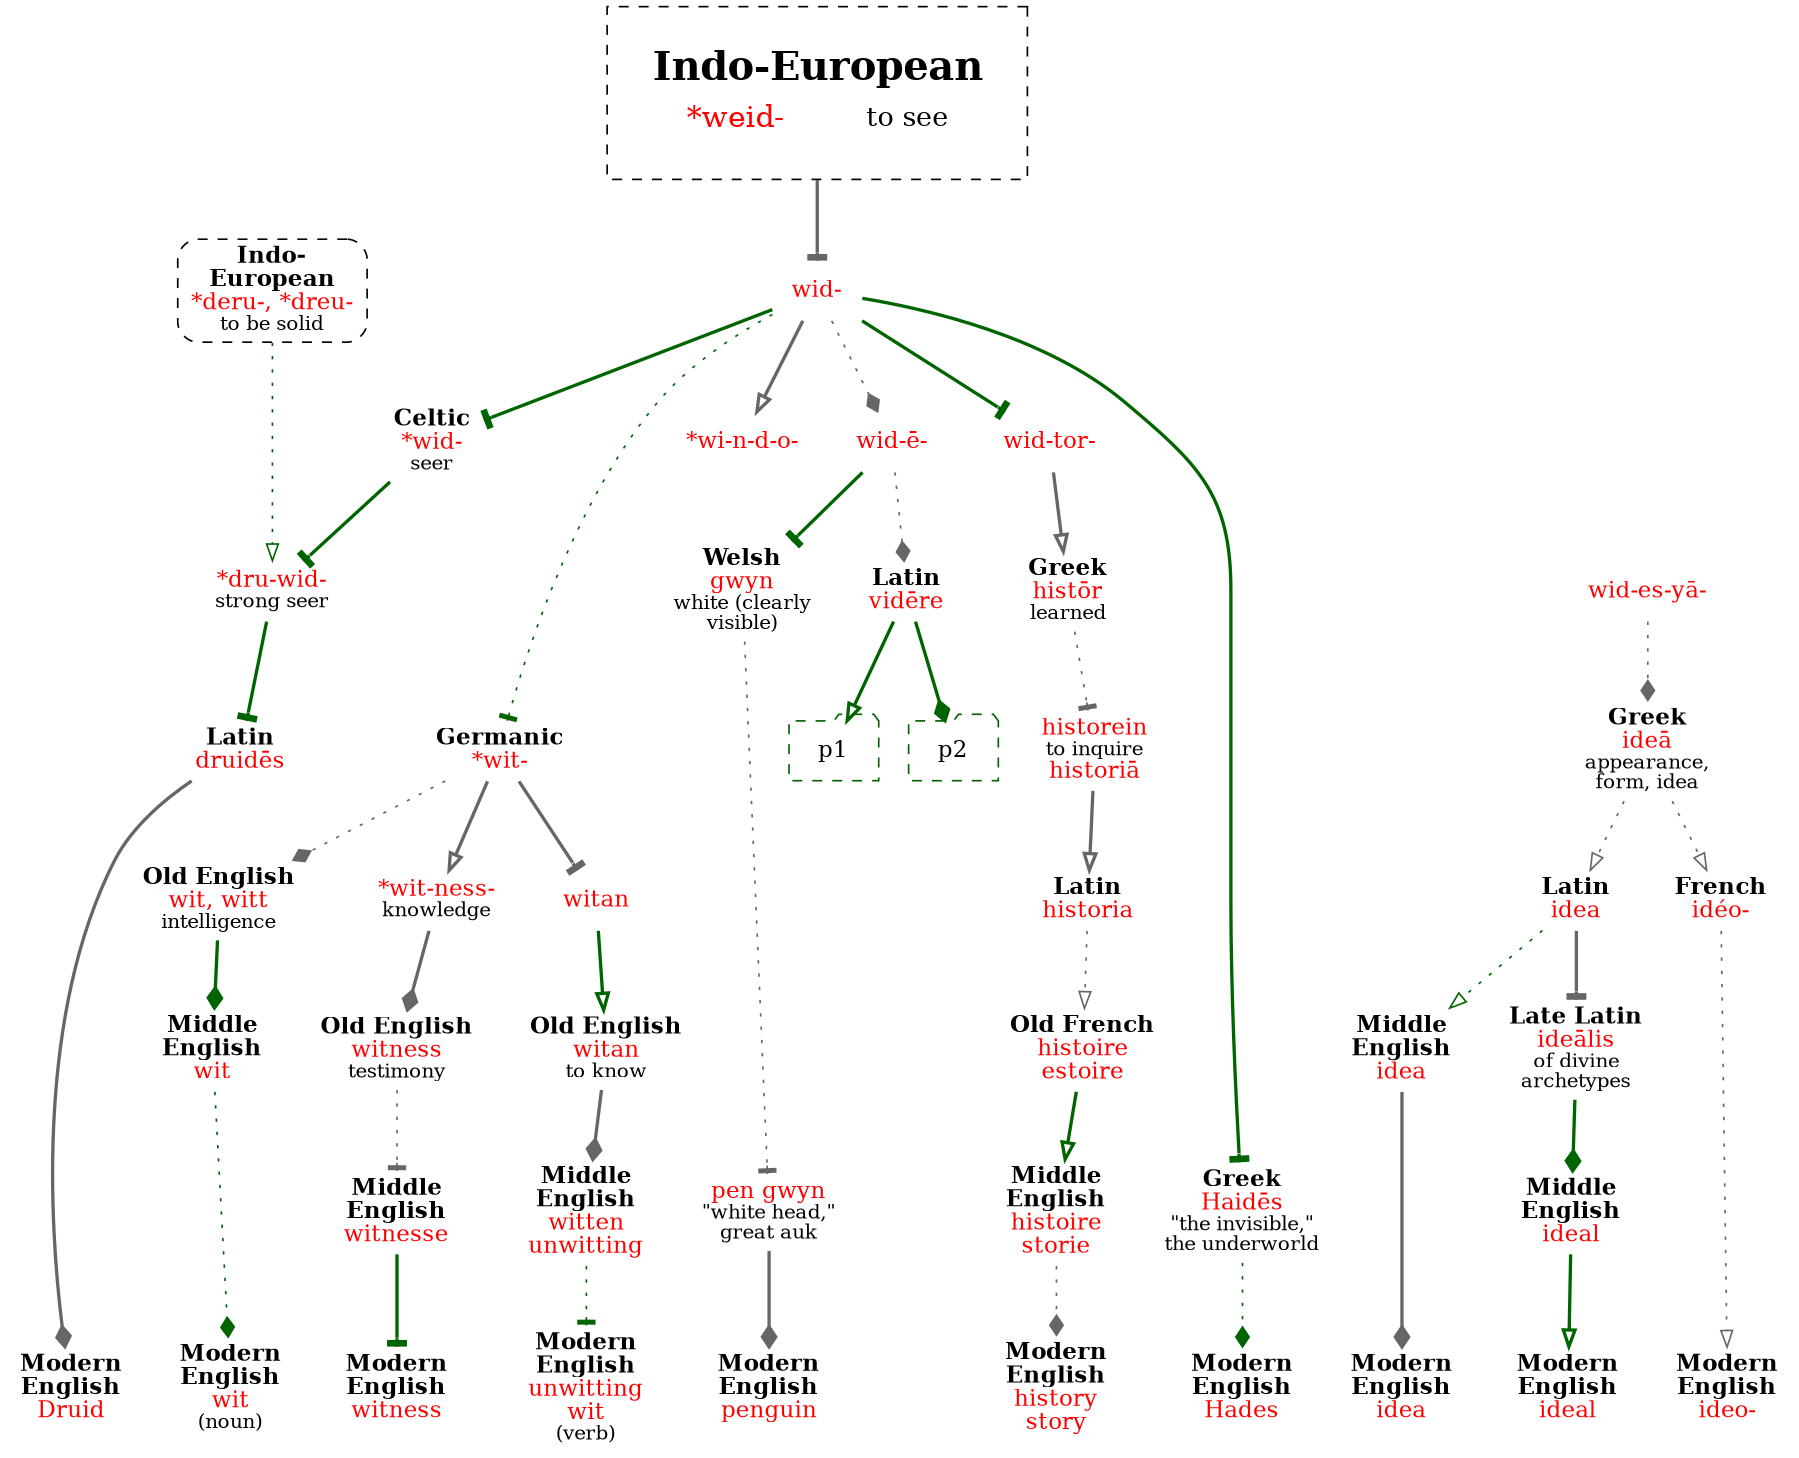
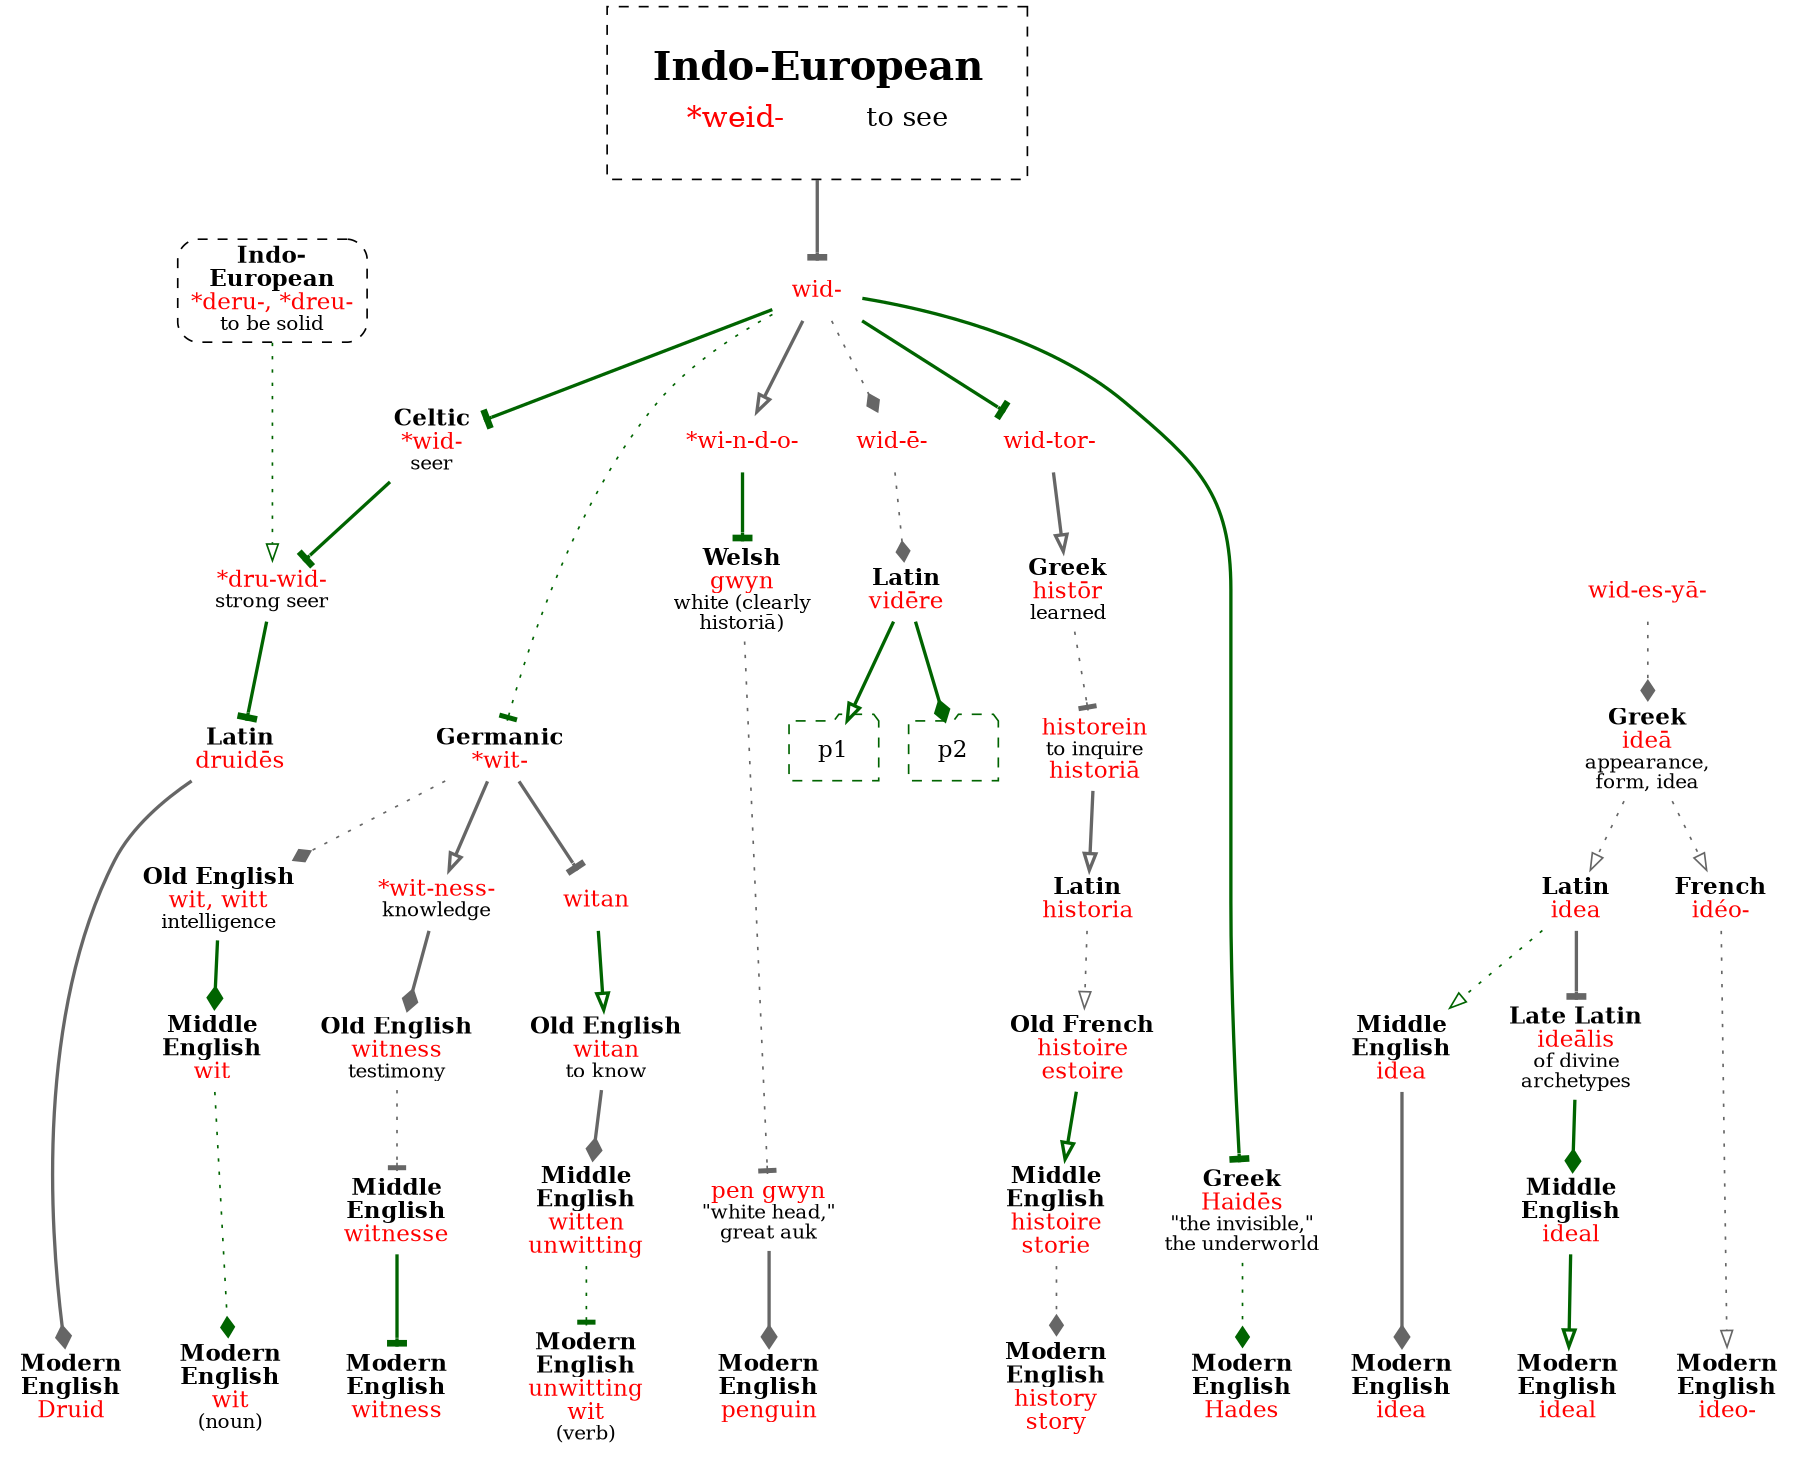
edge "wid-ē-" -> "Welsh": now "*wi-n-d-o-" -> "Welsh"
node "Welsh": text "visible)" -> "historiā)"
